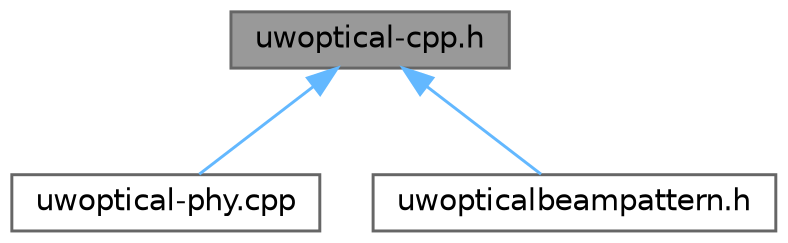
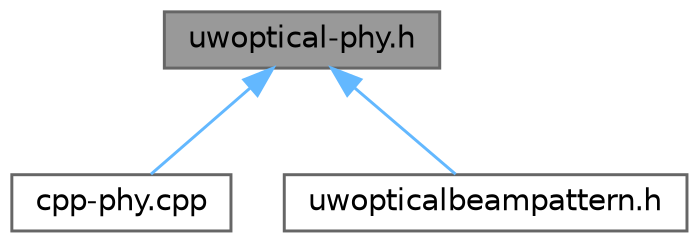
node "uwoptical-cpp.h": label "uwoptical-cpp.h" -> "uwoptical-phy.h"
node "uwoptical-phy.cpp": label "uwoptical-phy.cpp" -> "cpp-phy.cpp"
